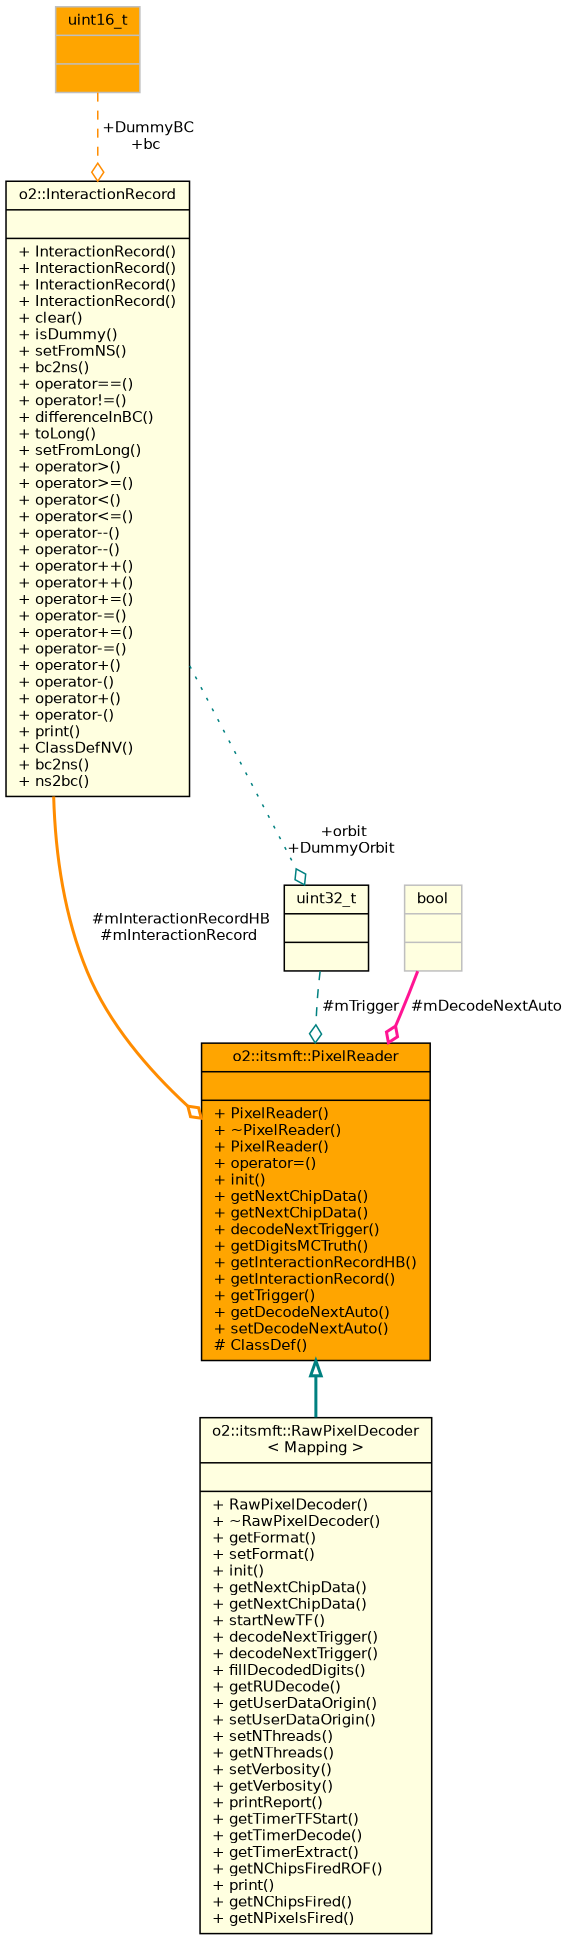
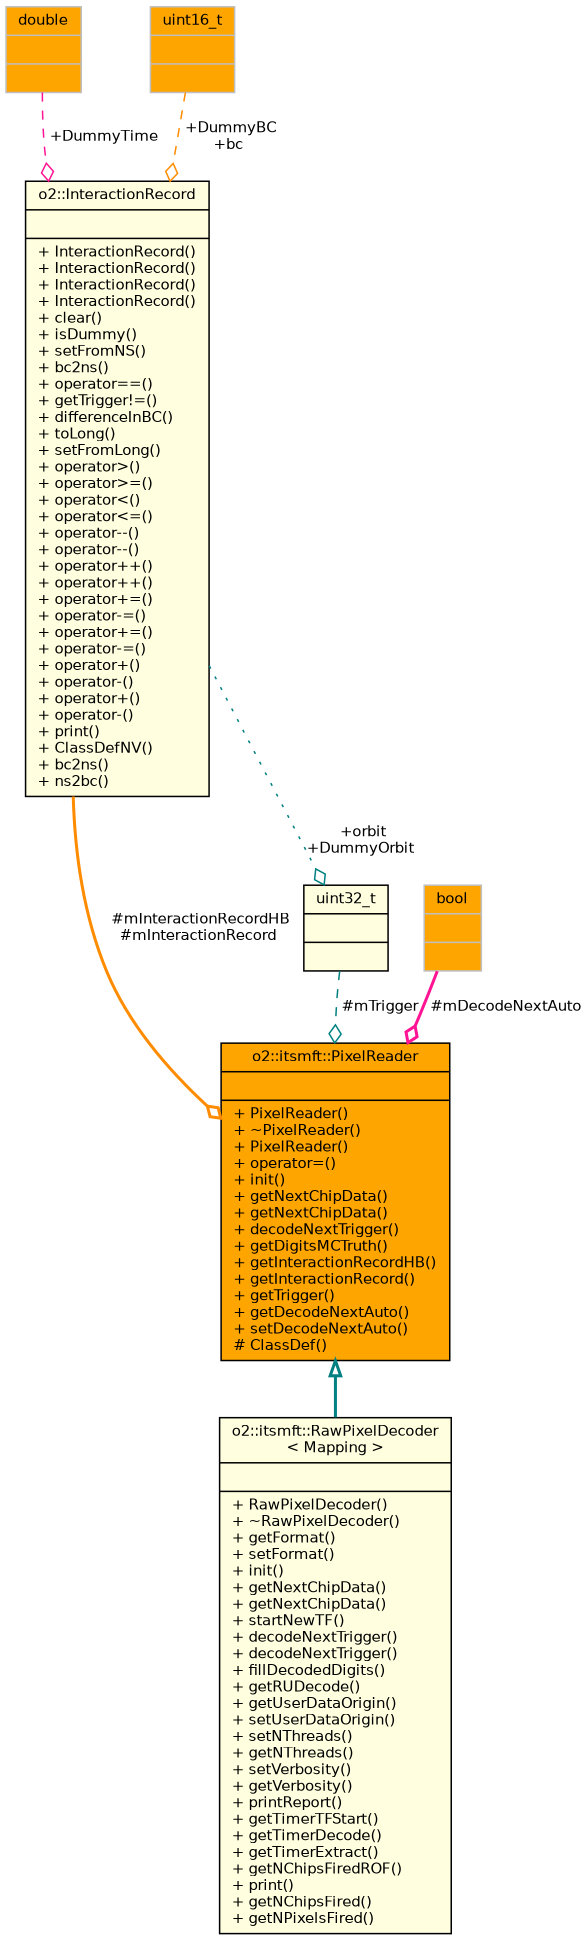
node "double": added
node "o2::InteractionRecord": text "+ operator!=()" -> "+ getTrigger!=()"
node "bool": fillcolor lightyellow -> orange
